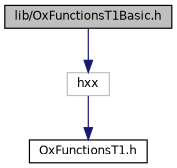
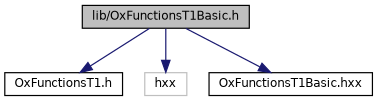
node "OxFunctionsT1Basic.hxx": added
edge "hxx" -> "OxFunctionsT1.h": now "lib/OxFunctionsT1Basic.h" -> "OxFunctionsT1.h"
